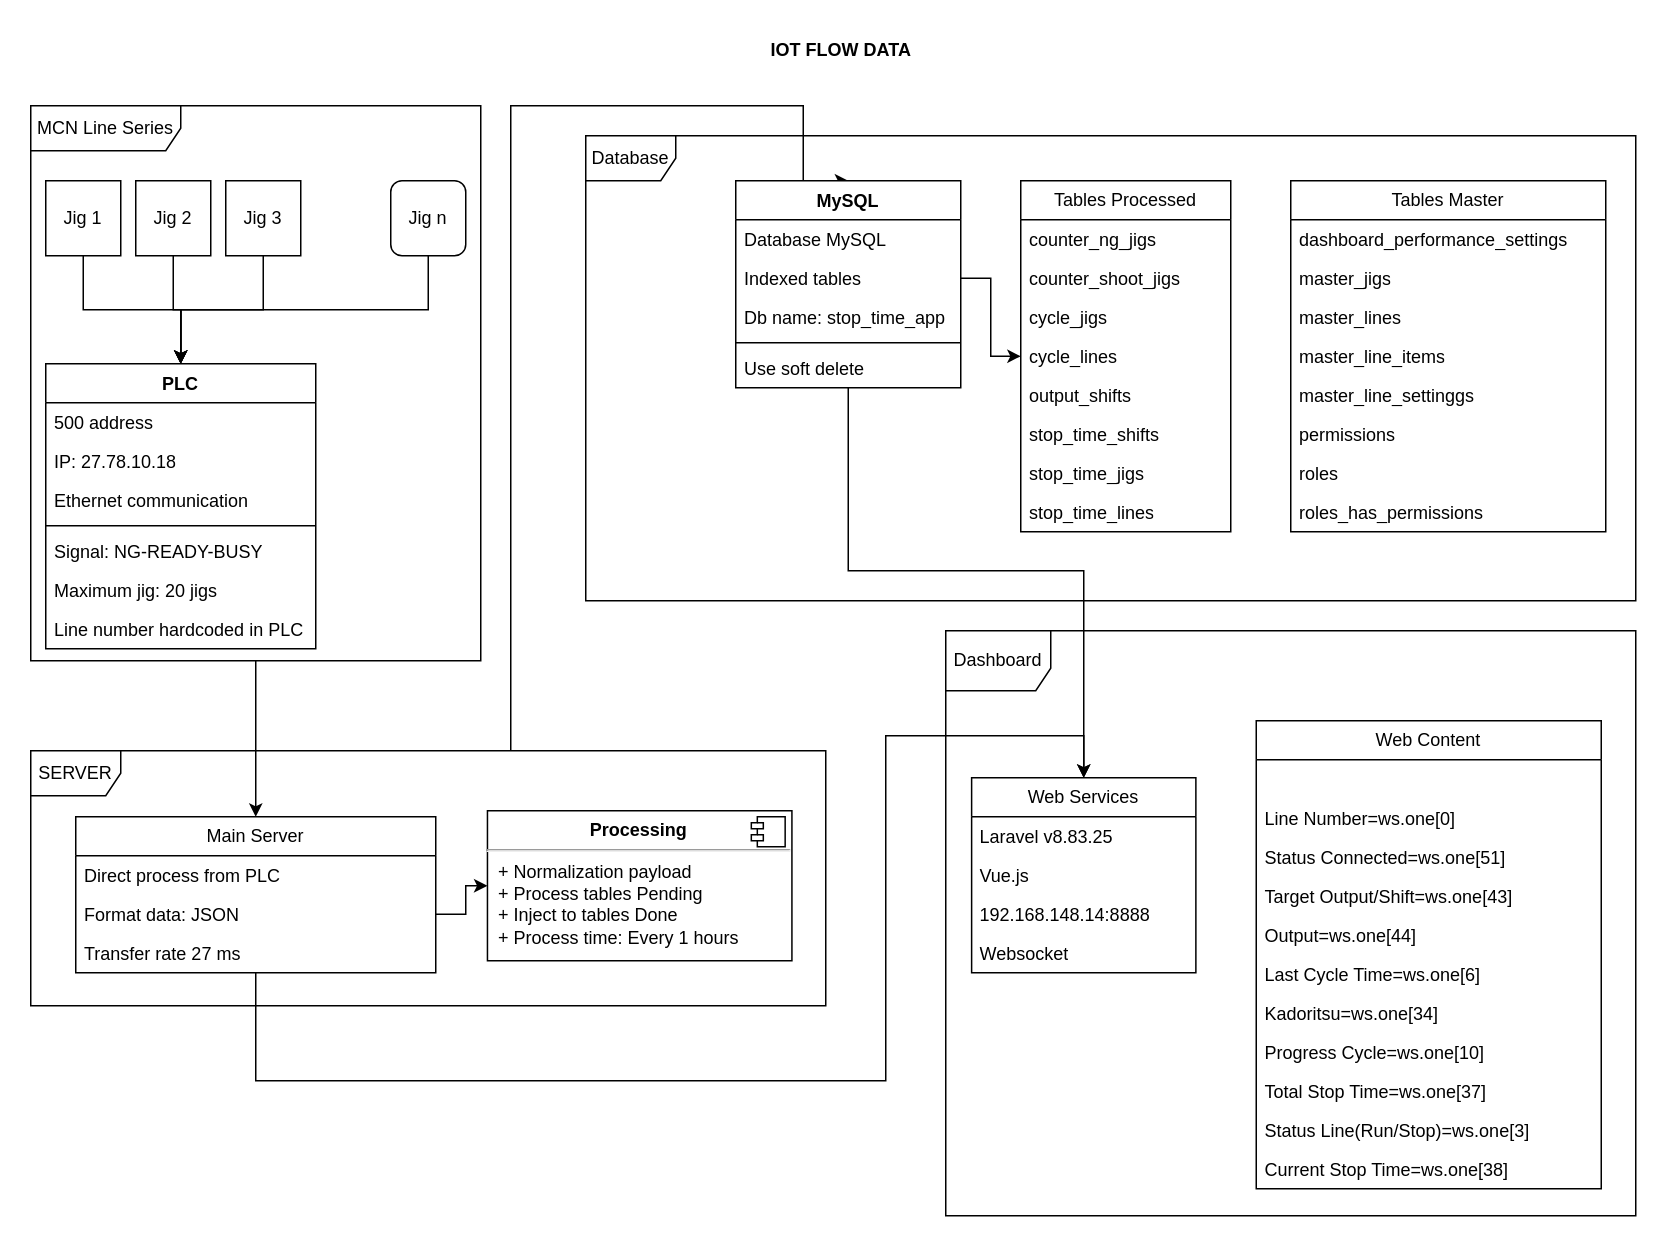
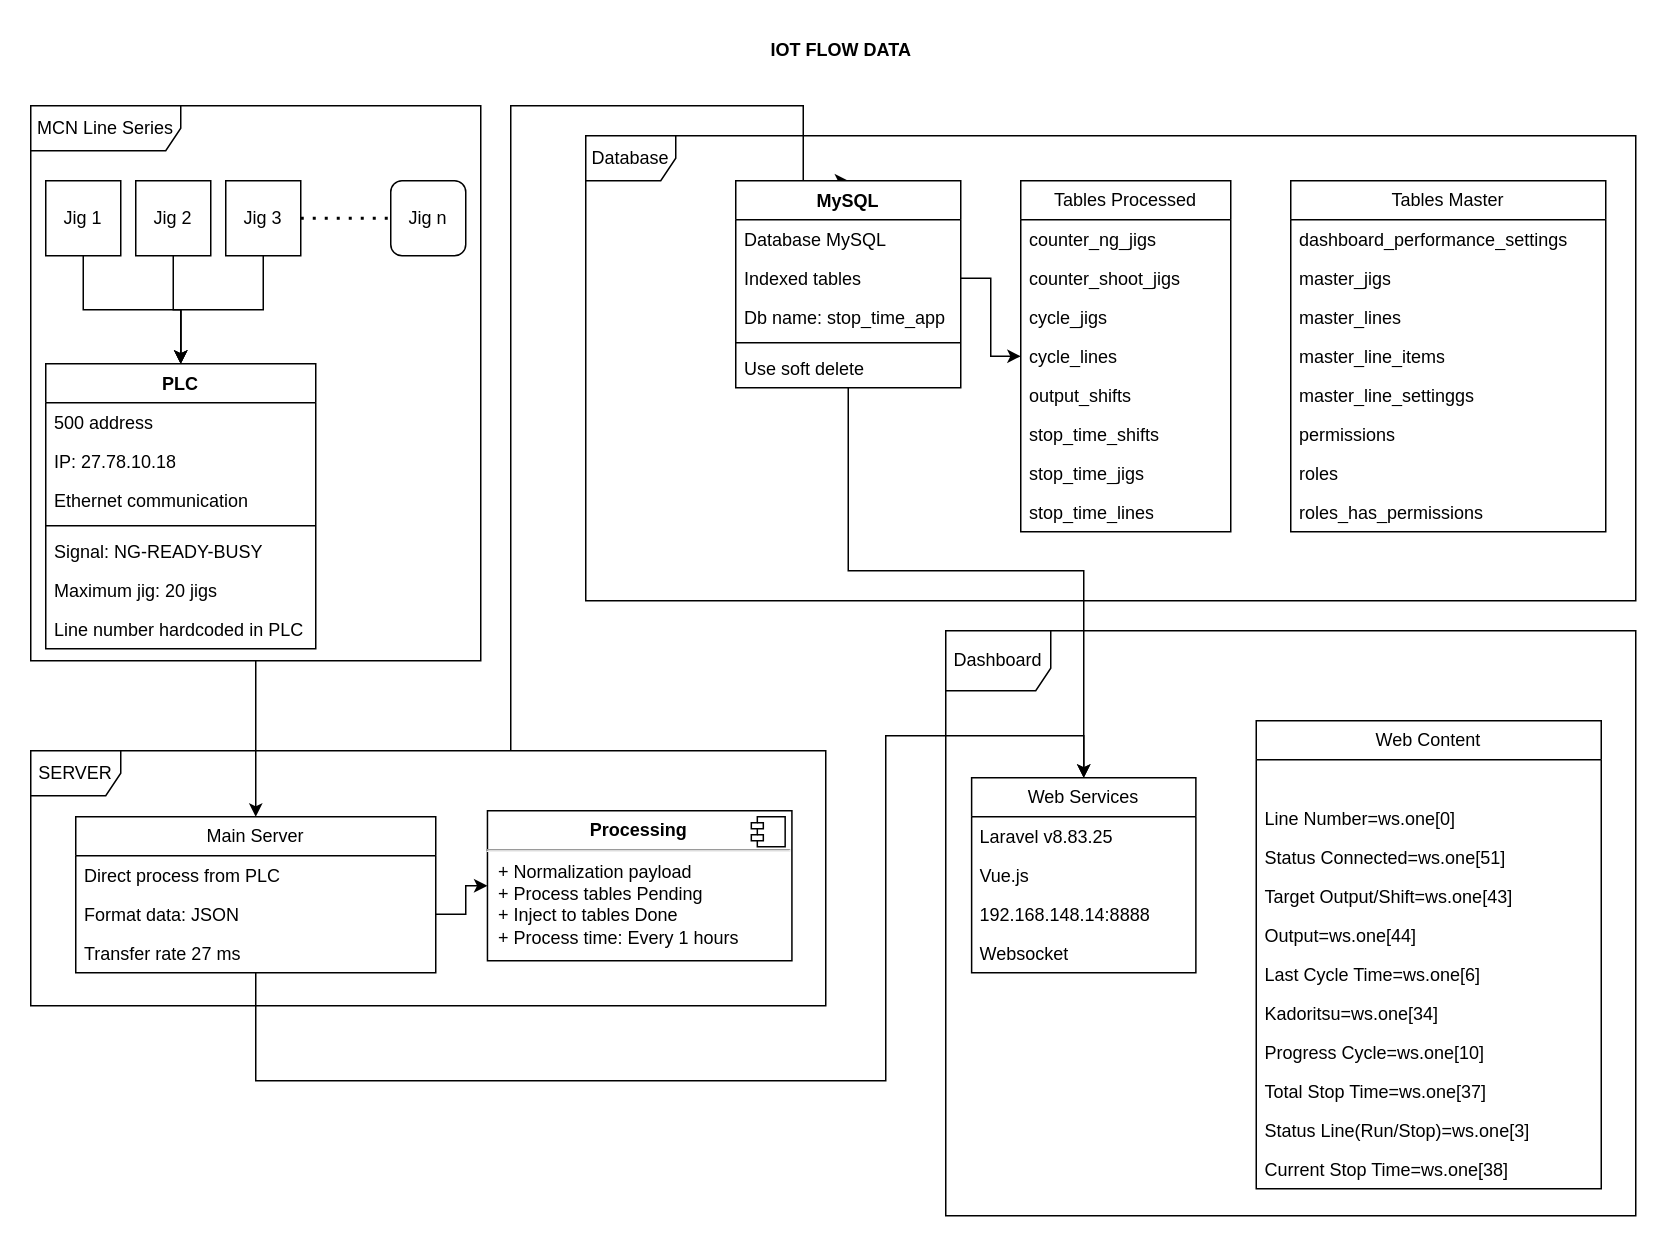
edge "Jig 3" -- "Jig n": added
edge "Jig n" -> "PLC": removed
